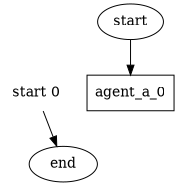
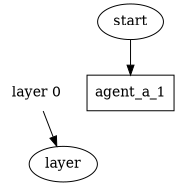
node "start 0": label "start 0" -> "layer 0"
node "agent_a_0": label "agent_a_0" -> "agent_a_1"
node "end": label "end" -> "layer"
